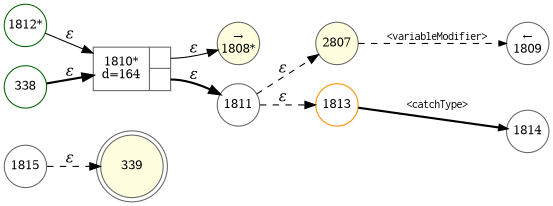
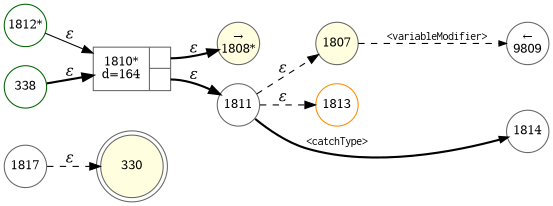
node "2807": label "2807" -> "1807"
node "← 1809": label "← 1809" -> "← 9809"
edge "1810*" -> "→ 1808*": style solid -> bold
edge "1813" -> "1814": now "1811" -> "1814"
node "1815": label "1815" -> "1817"
node "339": label "339" -> "330"
